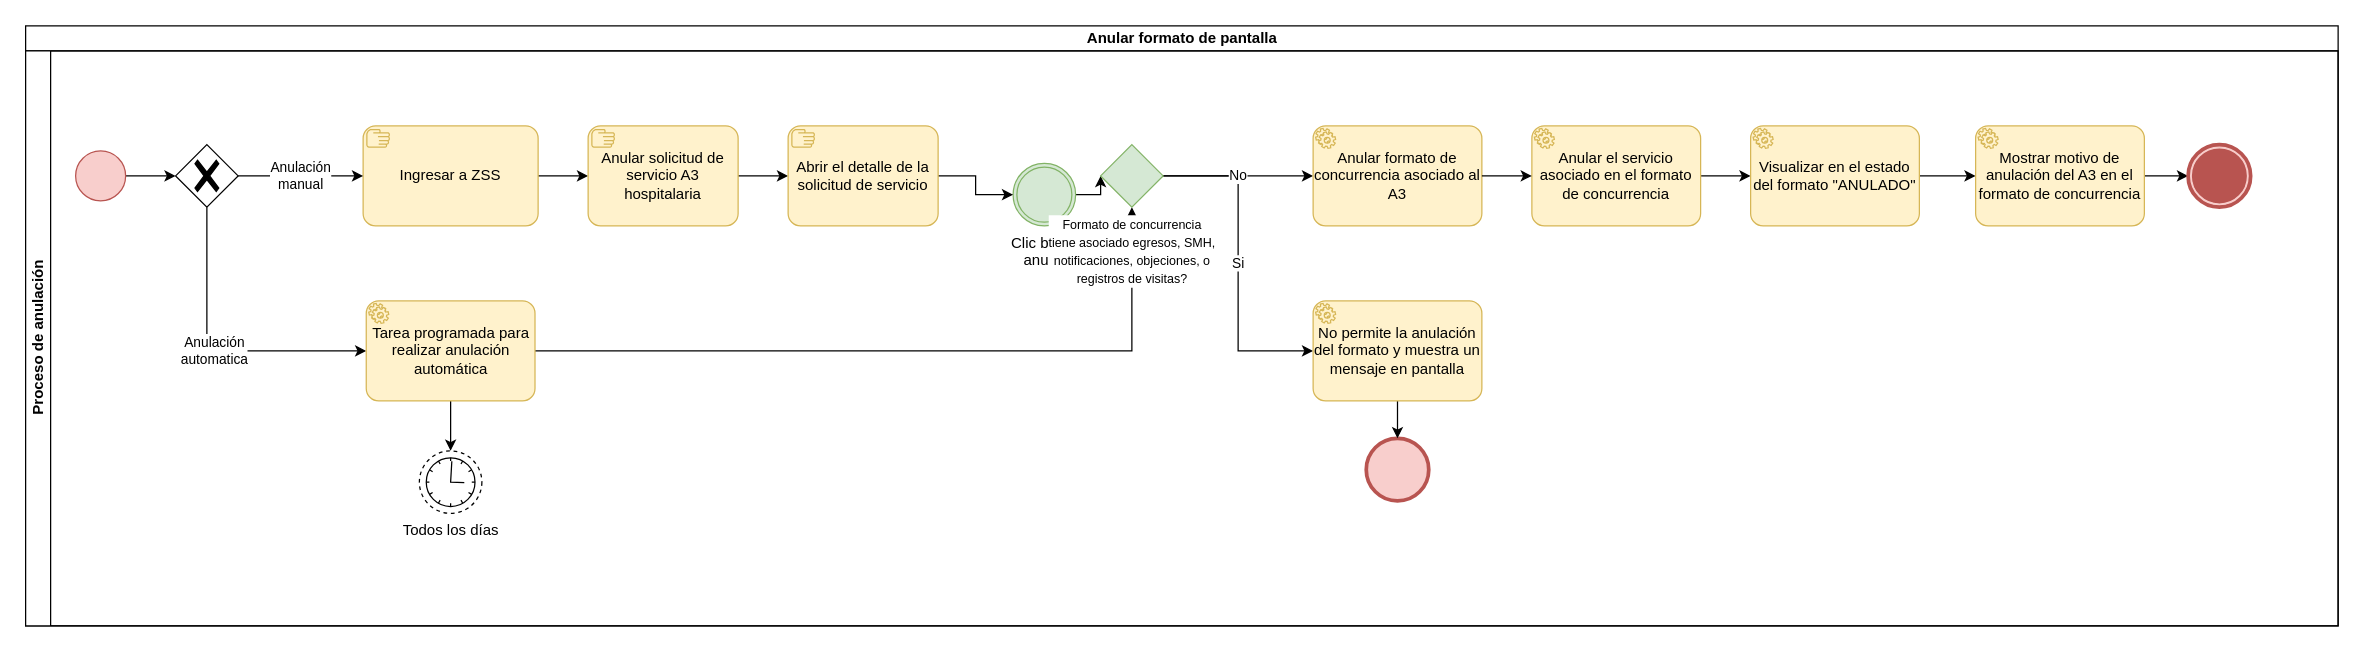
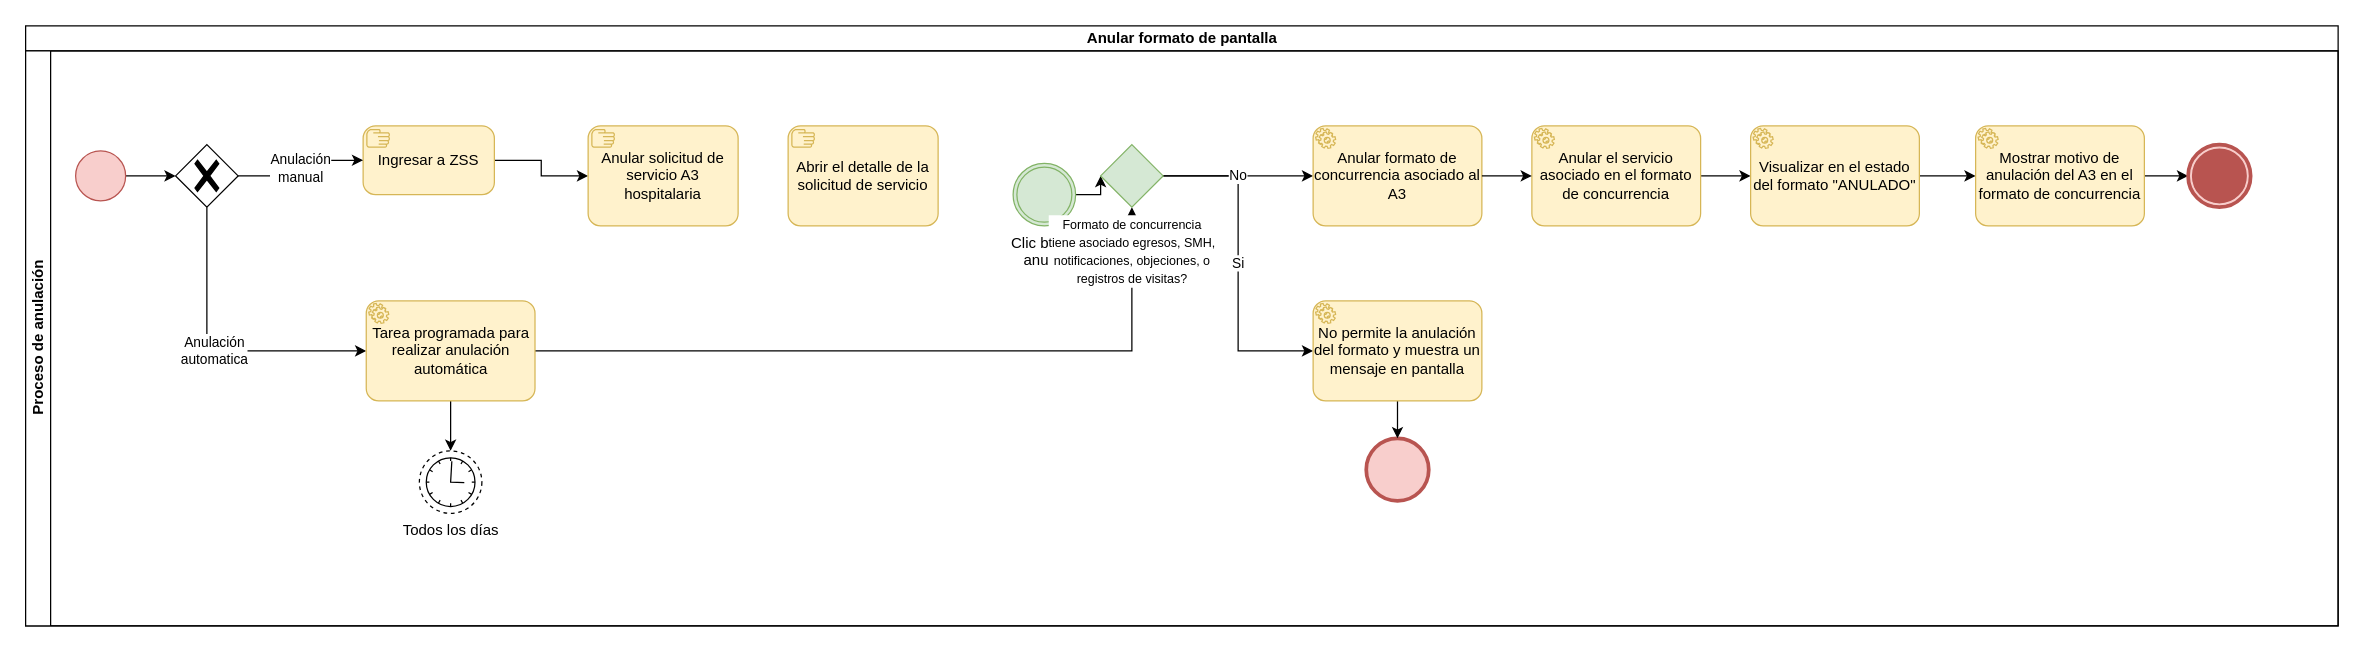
node "Ingresar a ZSS": size 175x100 -> 131x69
edge "Anular solicitud de servicio A3 hospitalaria" -> "Abrir el detalle de la solicitud de servicio": removed
edge "Abrir el detalle de la solicitud de servicio" -> "Clic botón anular": removed
